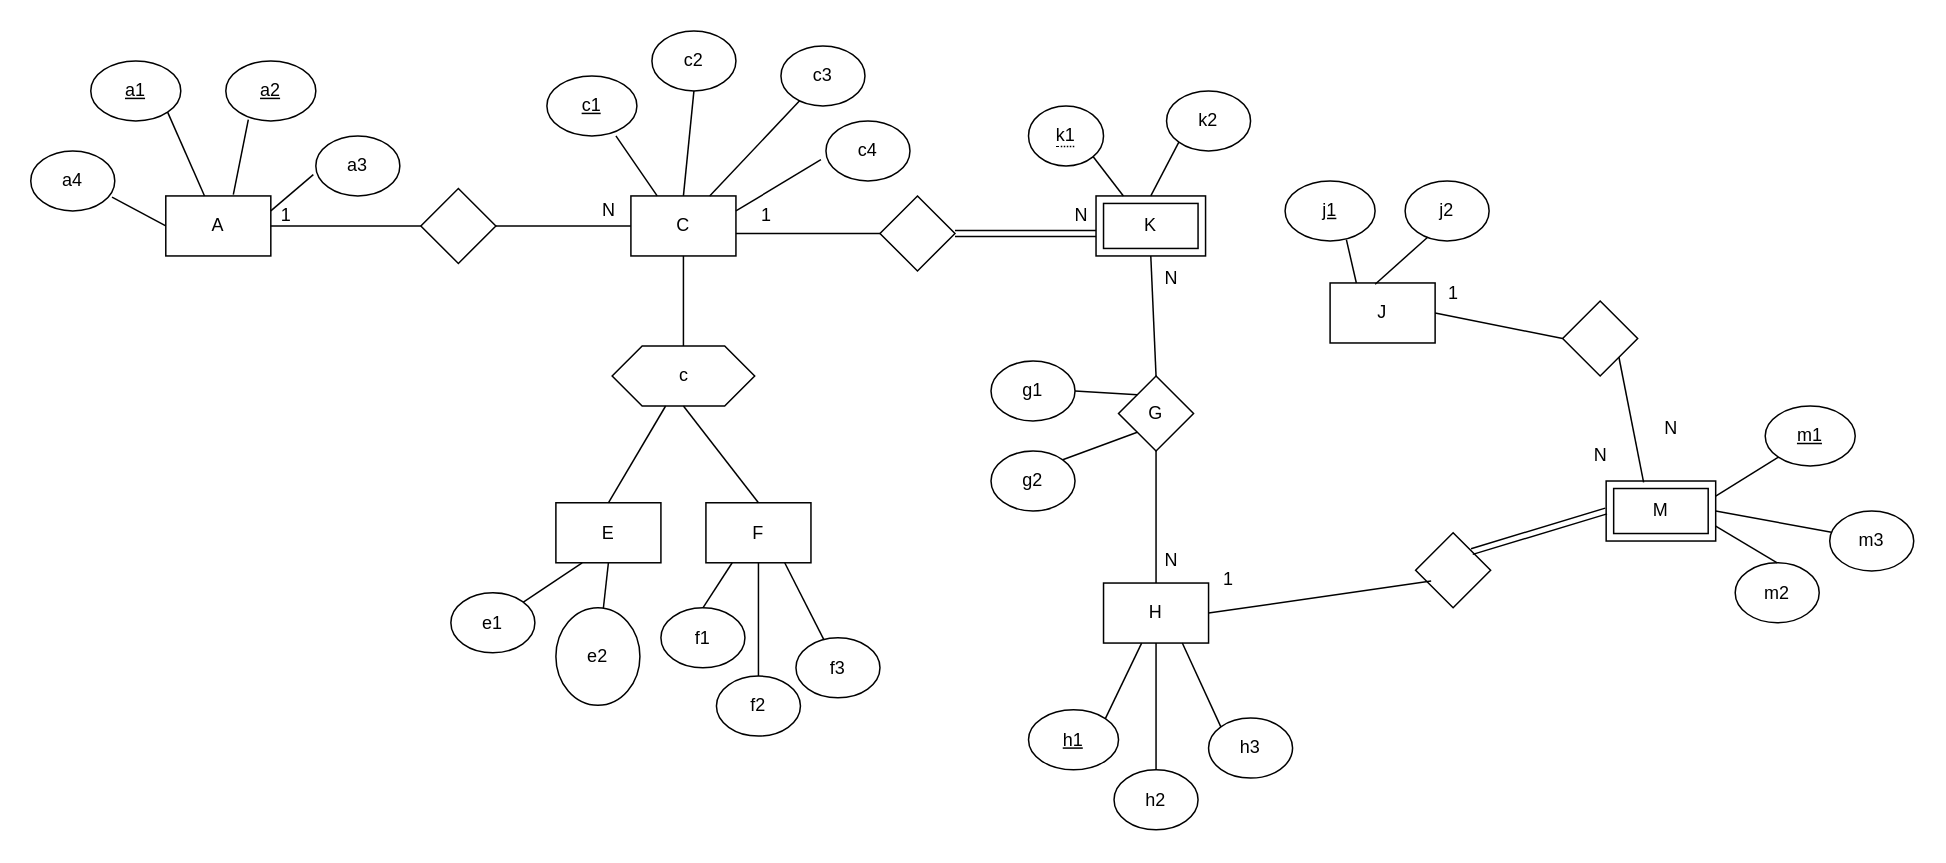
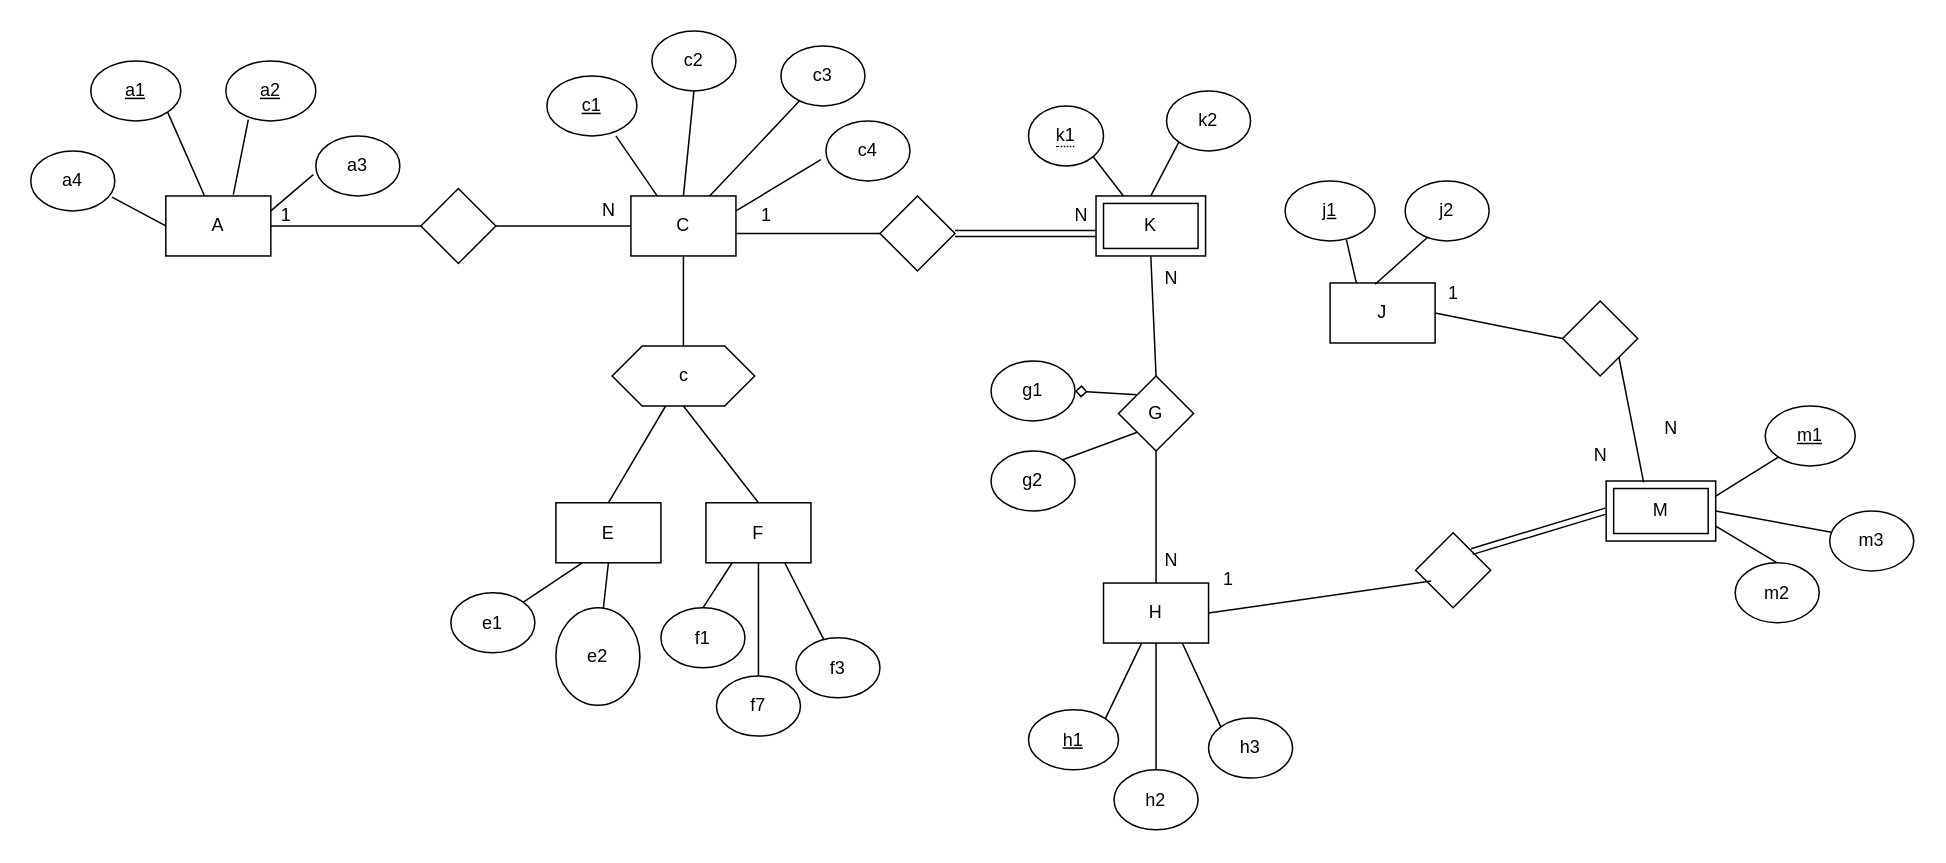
edge "g1" -- "G": arrowhead none -> diamond
node "f2": label "f2" -> "f7"
